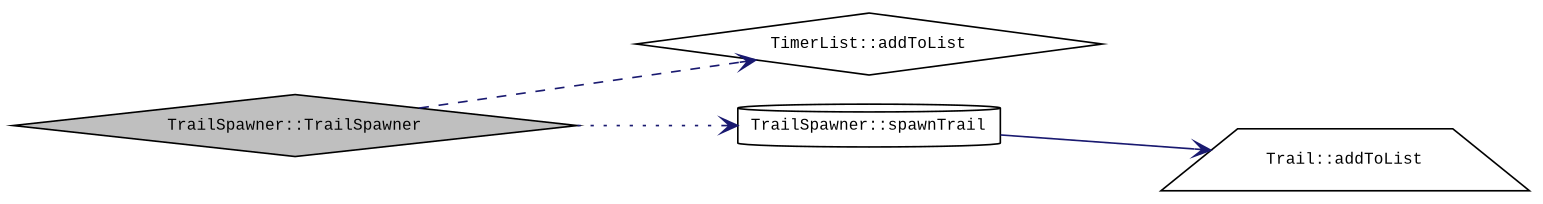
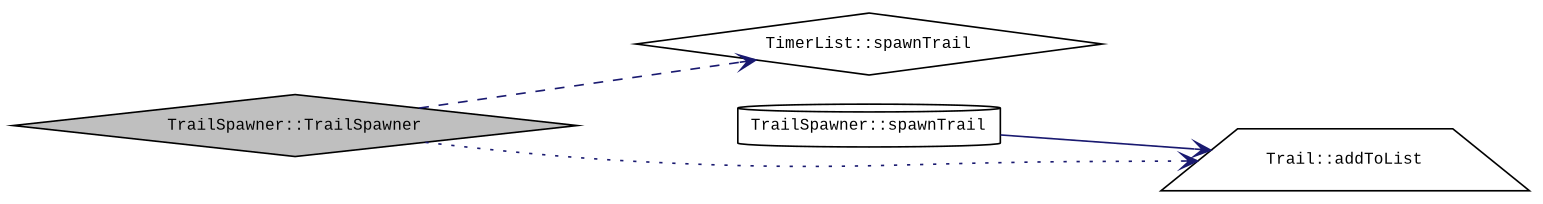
node "TimerList::addToList": label "TimerList::addToList" -> "TimerList::spawnTrail"
edge "TrailSpawner::TrailSpawner" -> "TrailSpawner::spawnTrail": now "TrailSpawner::TrailSpawner" -> "Trail::addToList"
